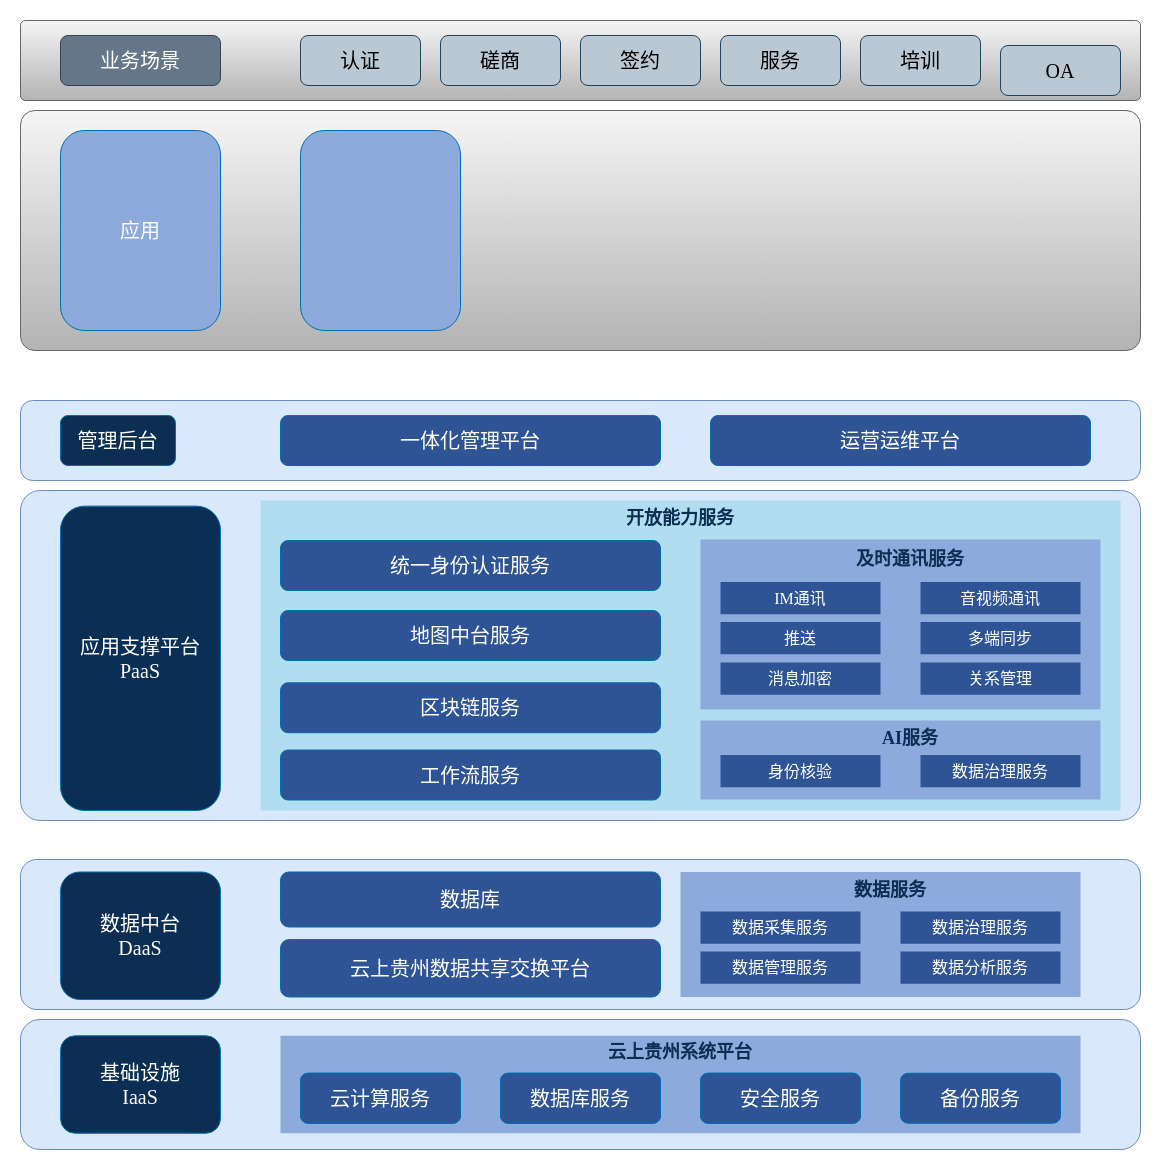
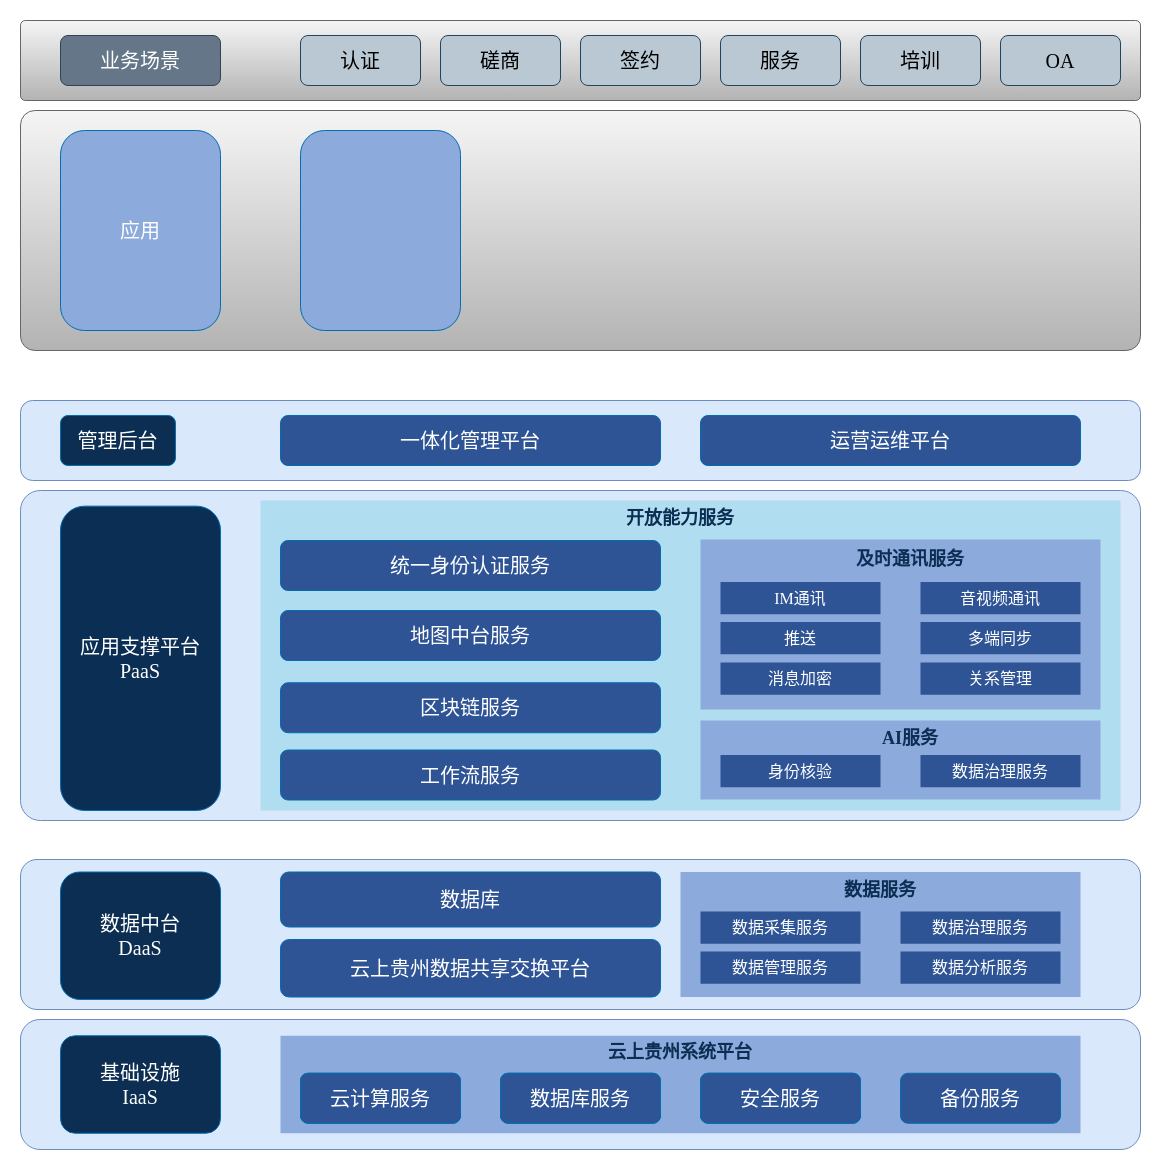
node "OA": moved (1061, 71) -> (1061, 61)
node "运营运维平台": moved (901, 441) -> (891, 441)
node "数据服务": moved (891, 891) -> (881, 891)
